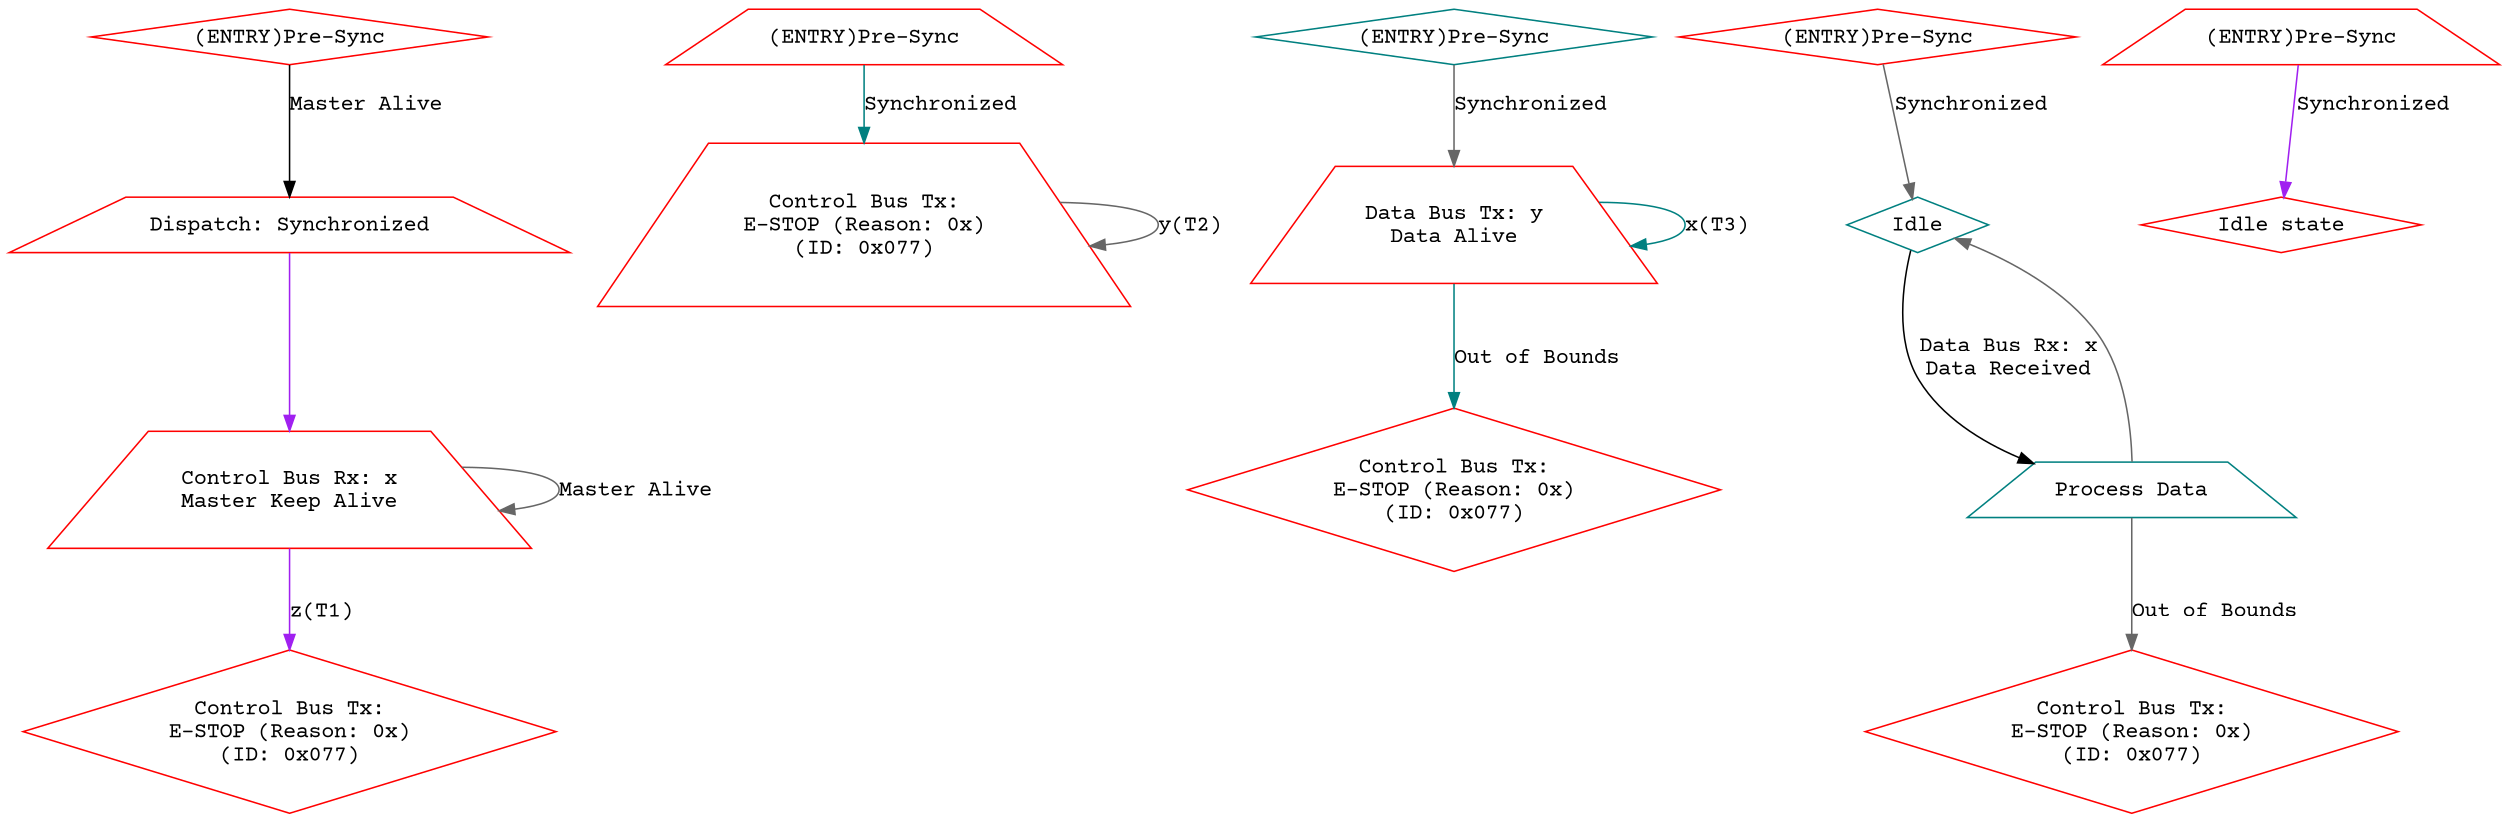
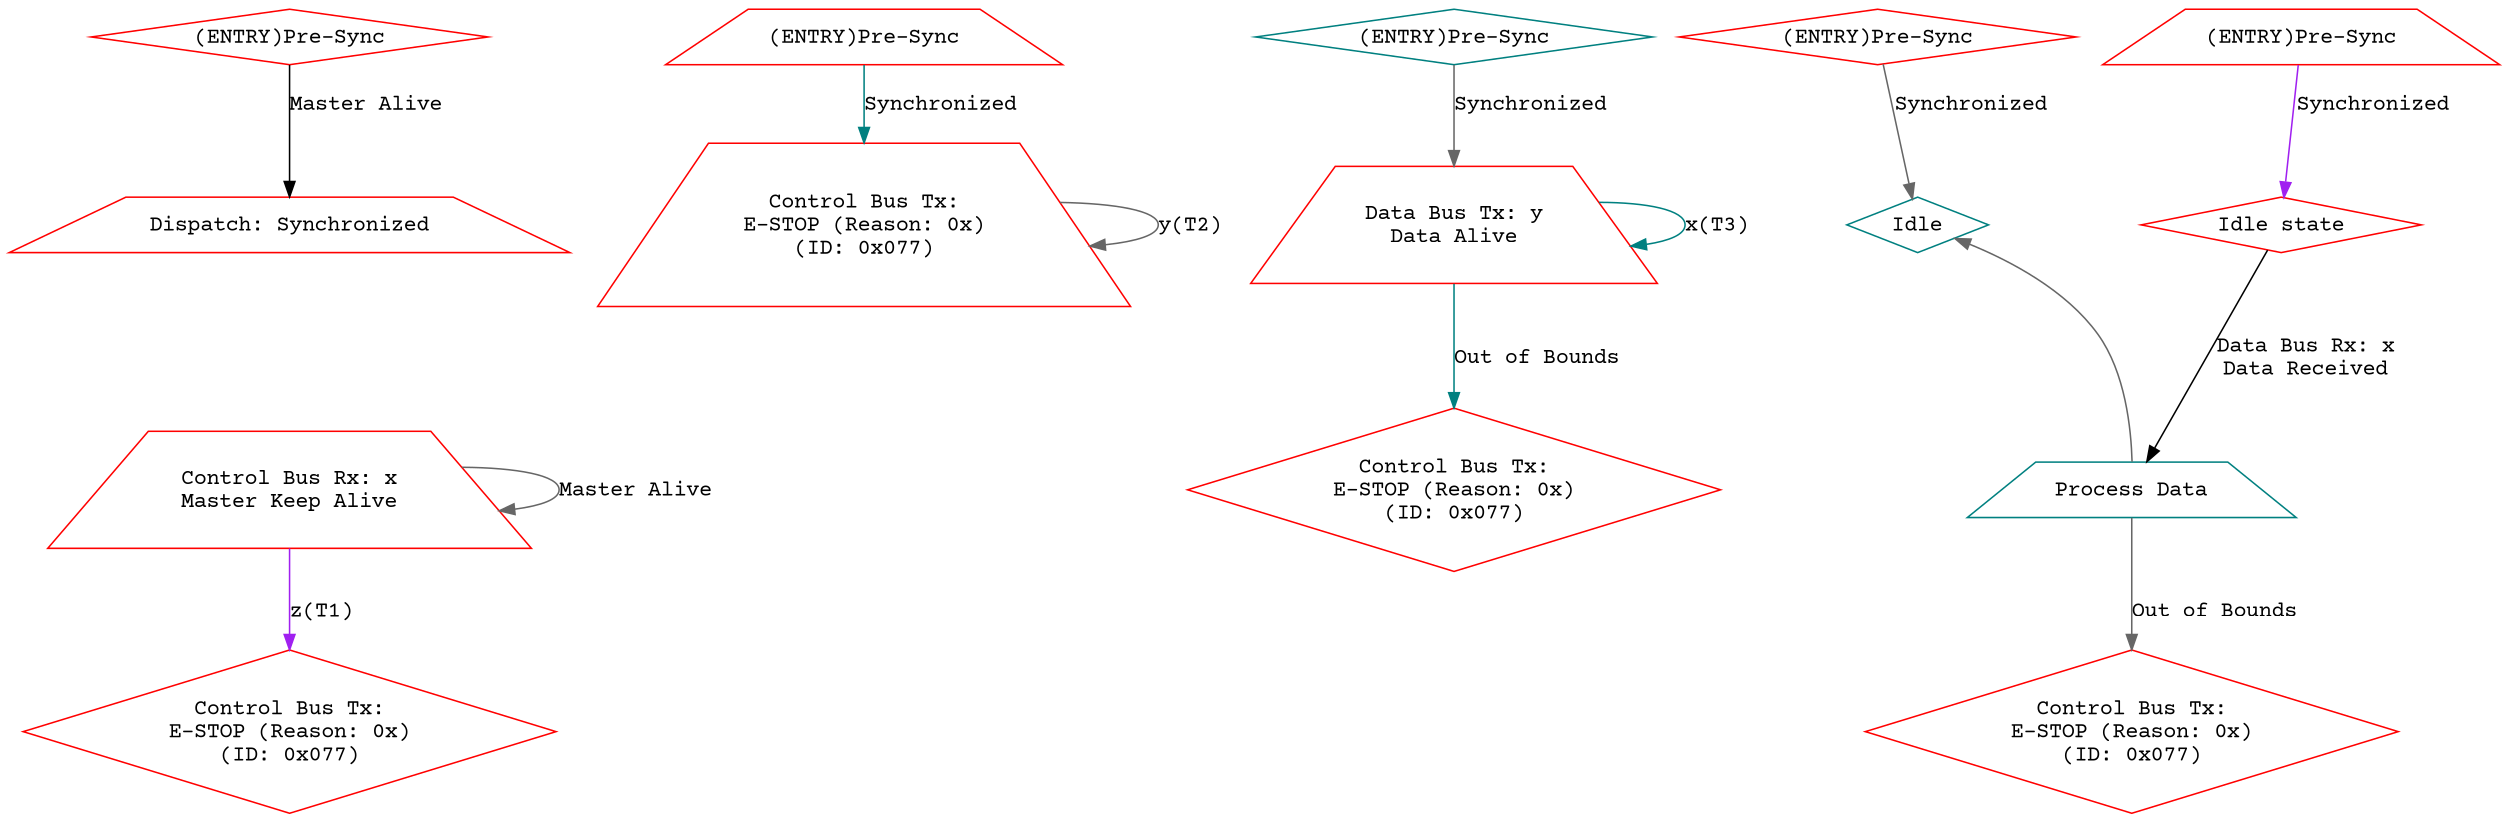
edge "Dispatch: Synchronized" -> "Control Bus Rx: x Master Keep Alive": removed
edge "Idle" -> "Process Data": now "Idle state" -> "Process Data"
